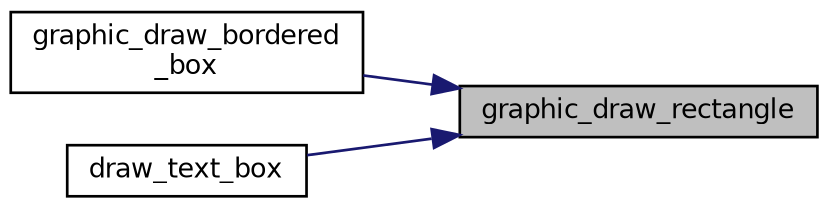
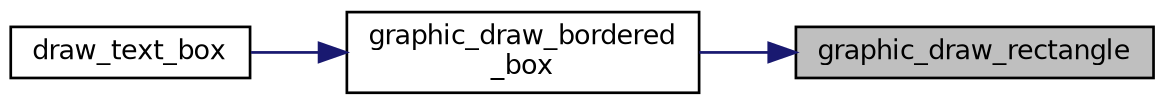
edge "draw_text_box" -> "graphic_draw_rectangle": now "draw_text_box" -> "graphic_draw_bordered _box"
